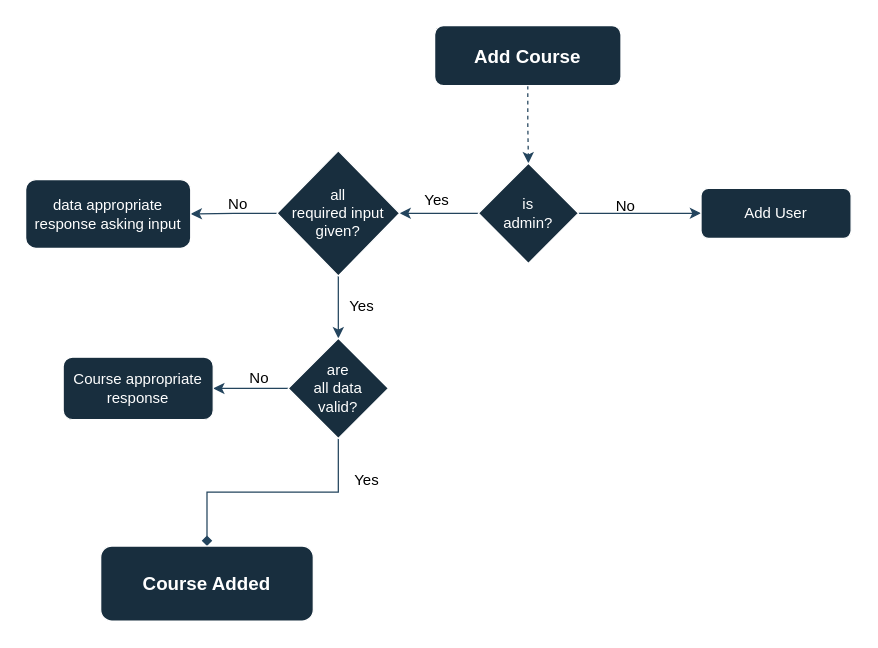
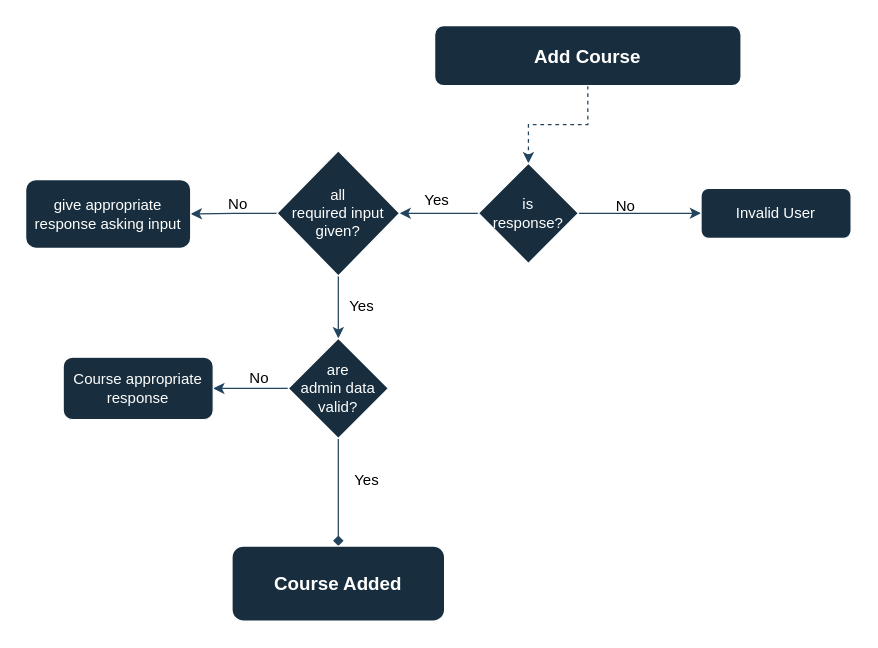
node "Add Course": size 186x60 -> 306x60
node "is admin?": label "is admin?" -> "is response?"
node "Add User": label "Add User" -> "Invalid User"
node "data appropriate response asking input": label "data appropriate response asking input" -> "give appropriate response asking input"
node "are all data valid?": label "are all data valid?" -> "are admin data valid?"
node "Course Added": moved (207, 583) -> (338, 583)
